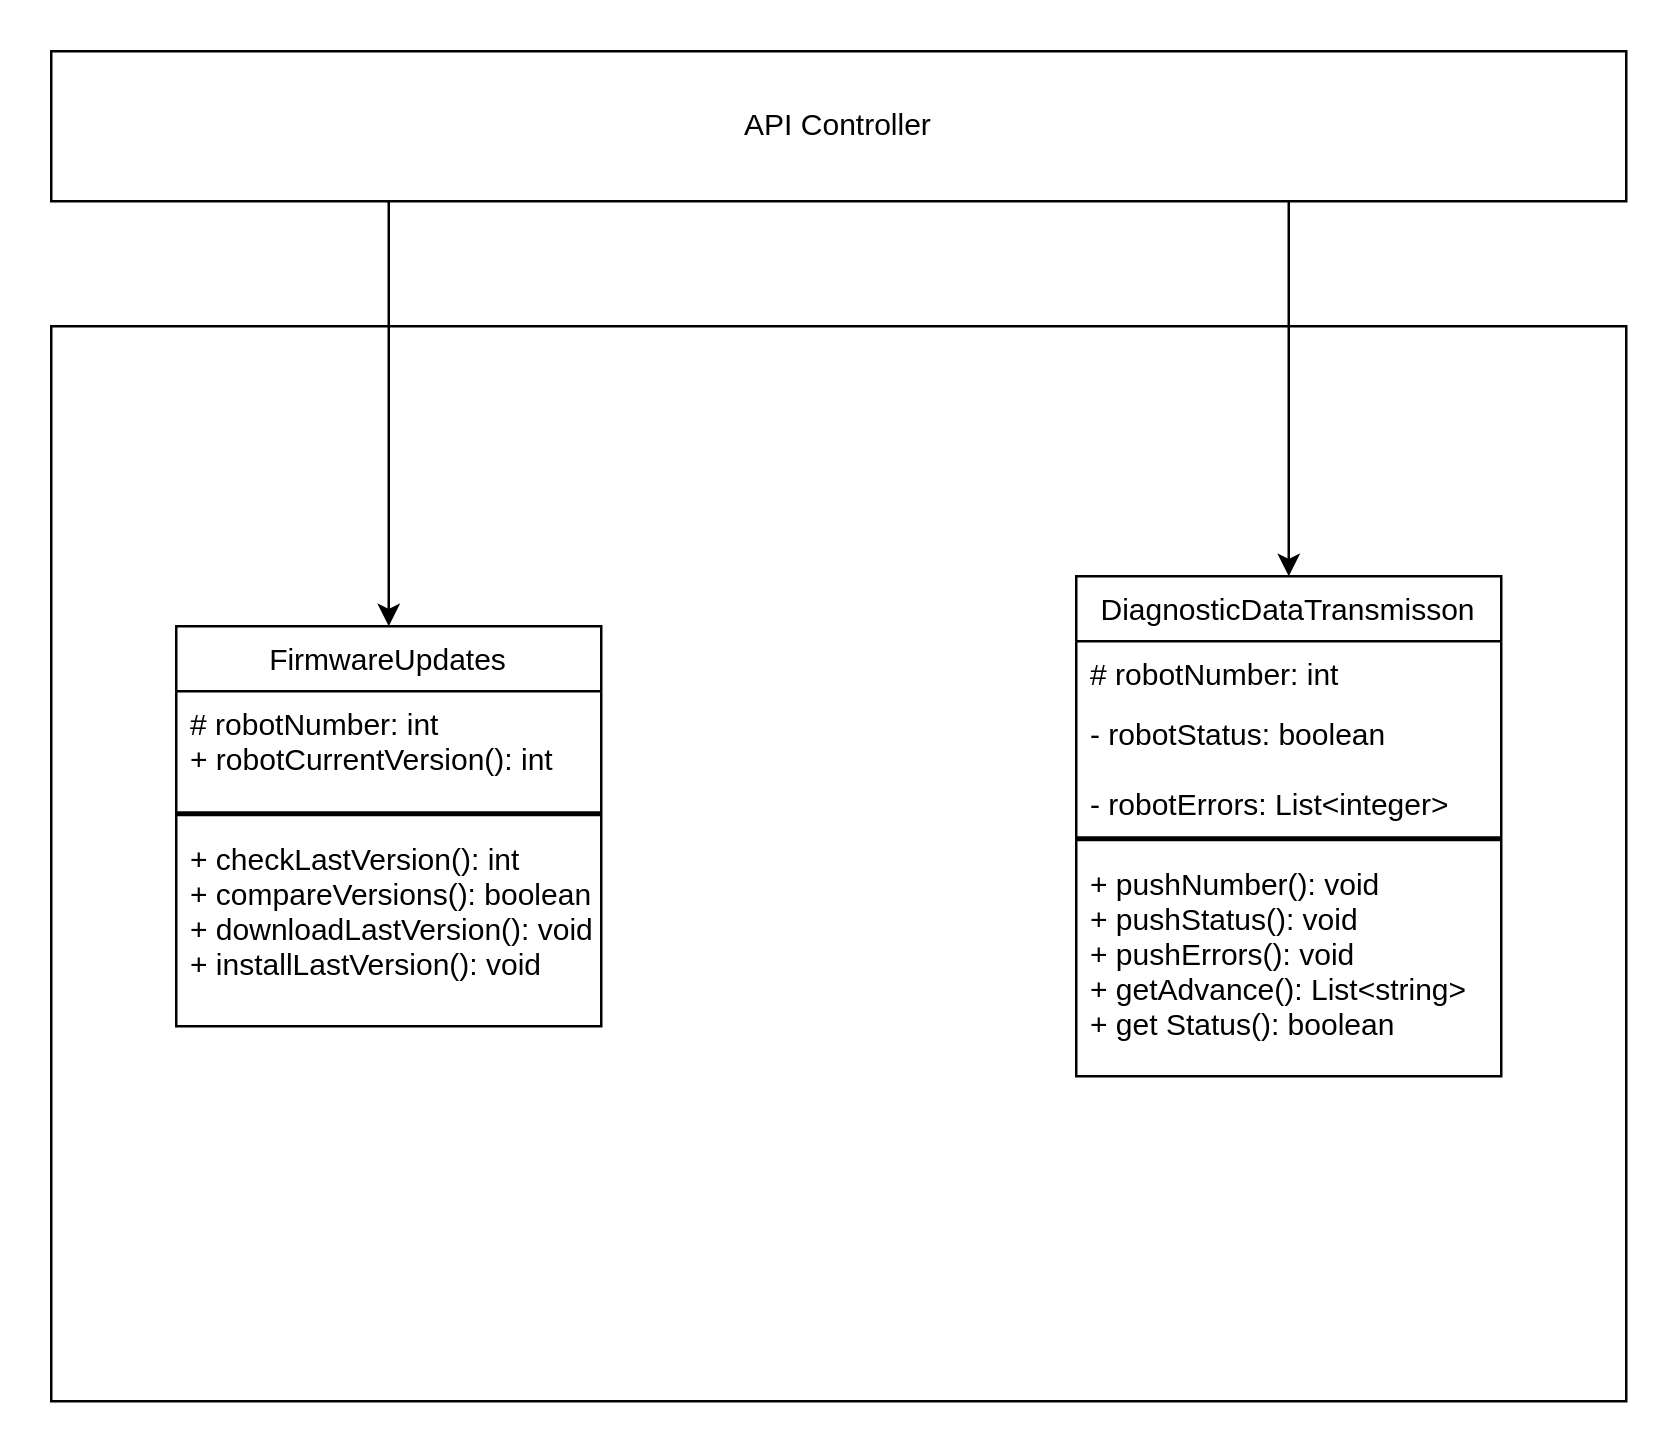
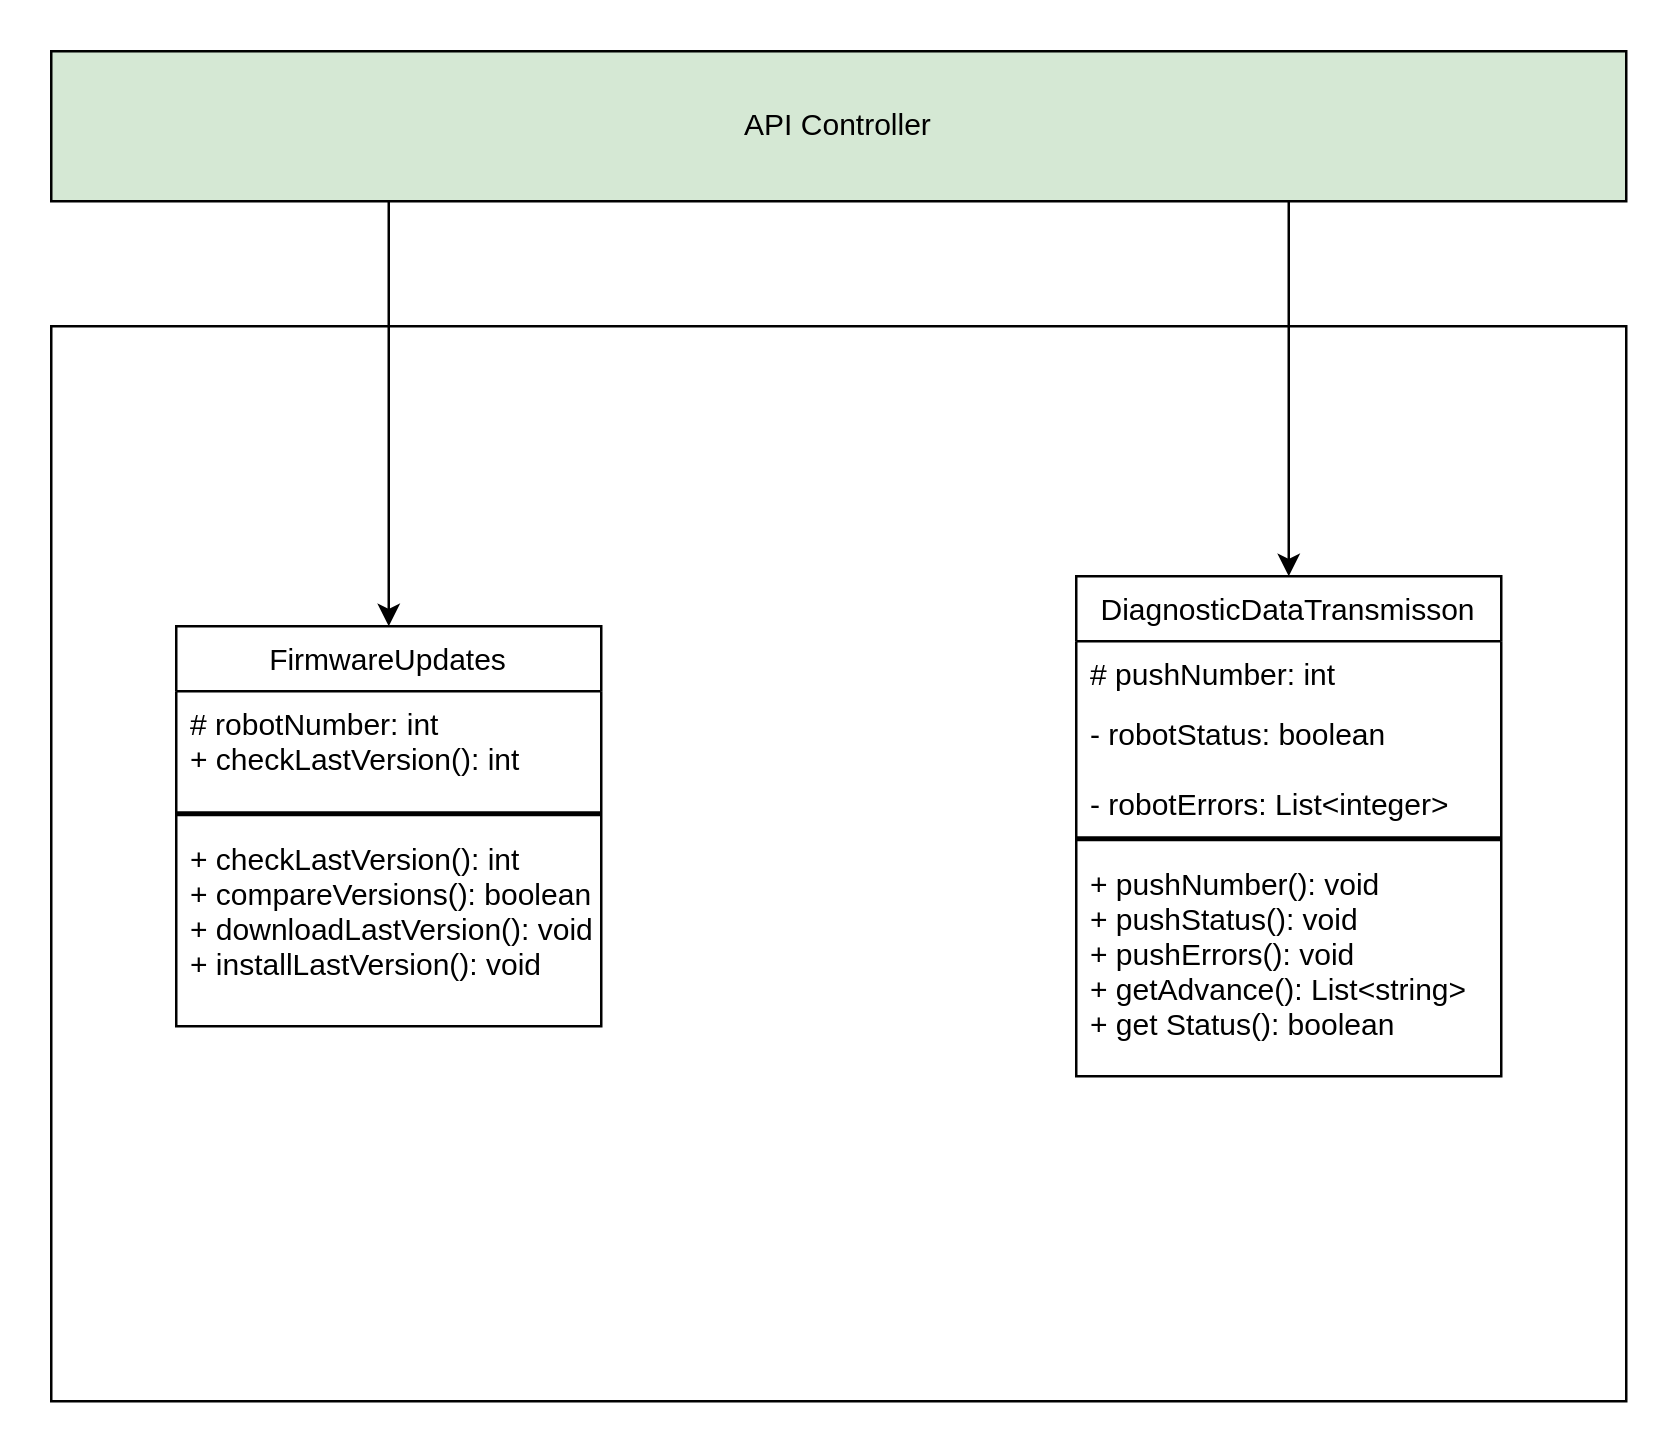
node "API Controller": fillcolor #ffffff -> #d5e8d4
node "# robotNumber: int": label "# robotNumber: int" -> "# pushNumber: int"
node "# robotNumber: int + robotCurrentVersion(): int": label "# robotNumber: int + robotCurrentVersion(): int" -> "# robotNumber: int + checkLastVersion(): int"
